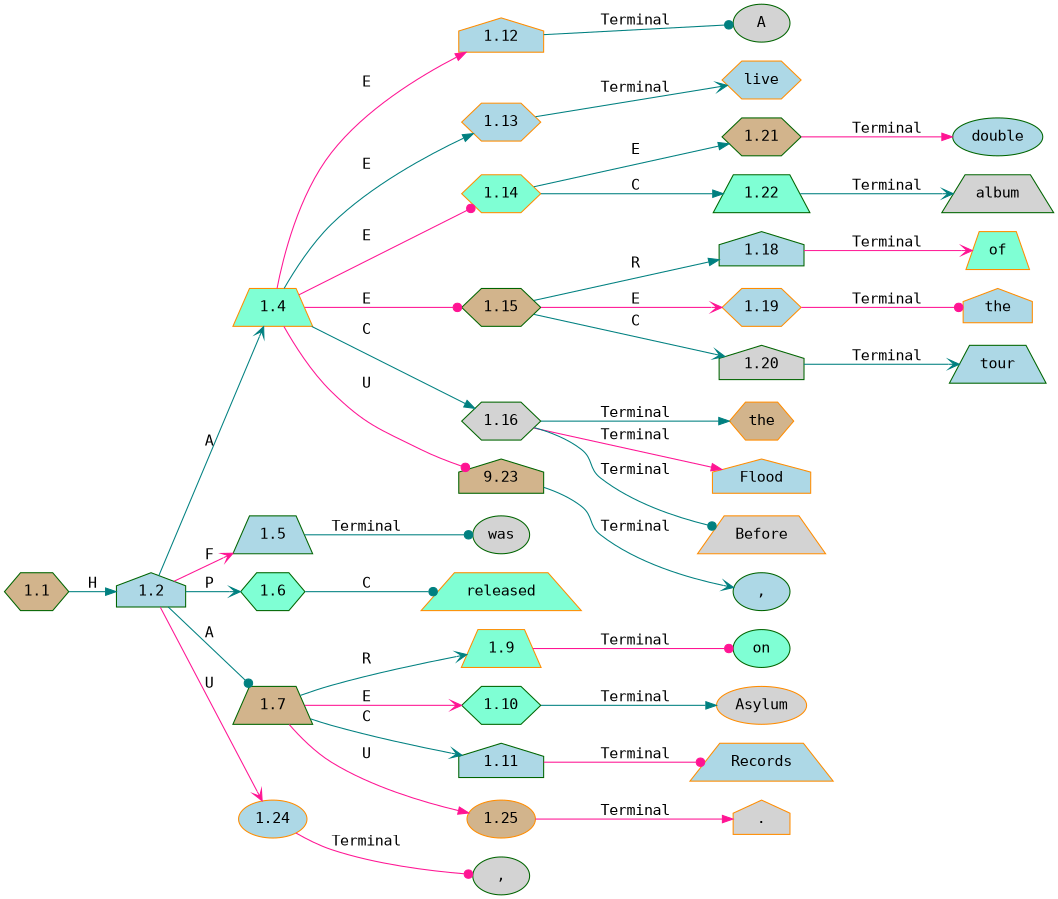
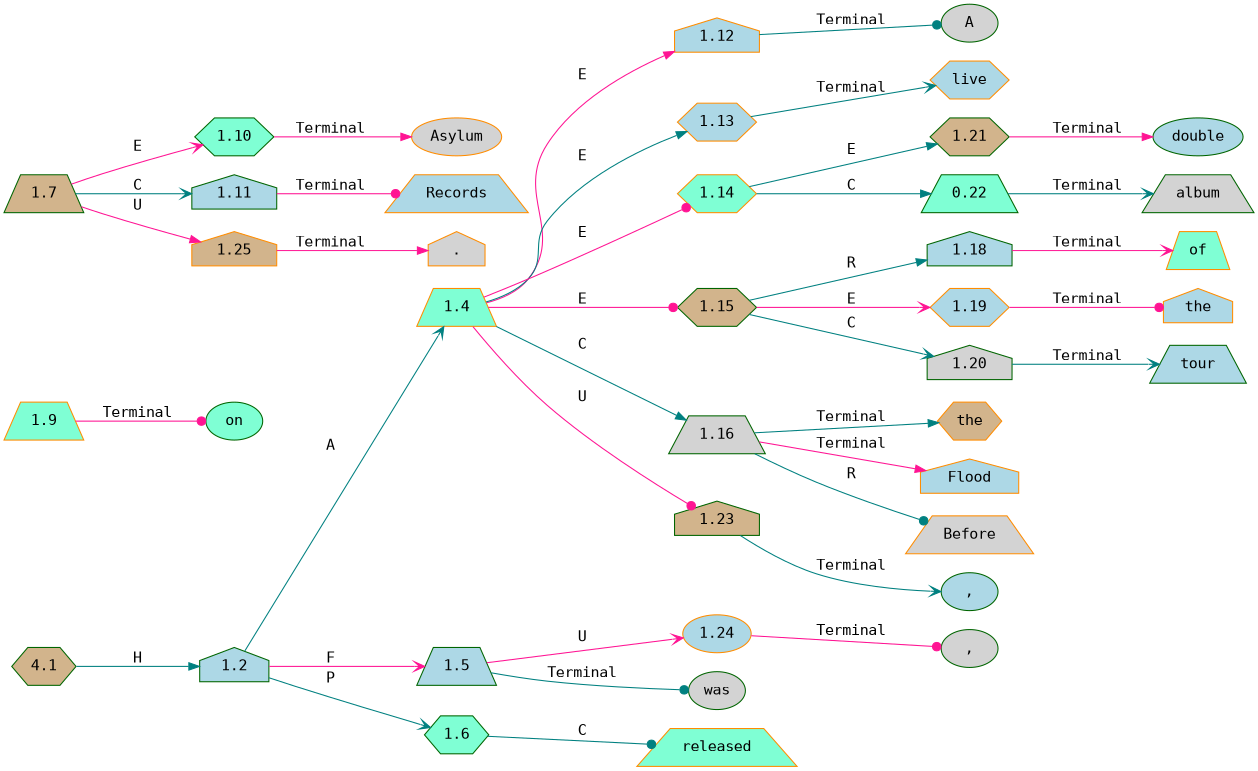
node "1.22": label "1.22" -> "0.22"
node "1.16": shape hexagon -> trapezium
edge "1.16" -> "Before": label "Terminal" -> "R"
node "9.23": label "9.23" -> "1.23"
node "1.1": label "1.1" -> "4.1"
edge "1.2" -> "1.7": removed, label "A"
edge "1.7" -> "1.9": removed, label "R"
edge "1.2" -> "1.24": now "1.5" -> "1.24"
edge "1.10" -> "Asylum": color teal -> deeppink
node "1.25": shape ellipse -> house
